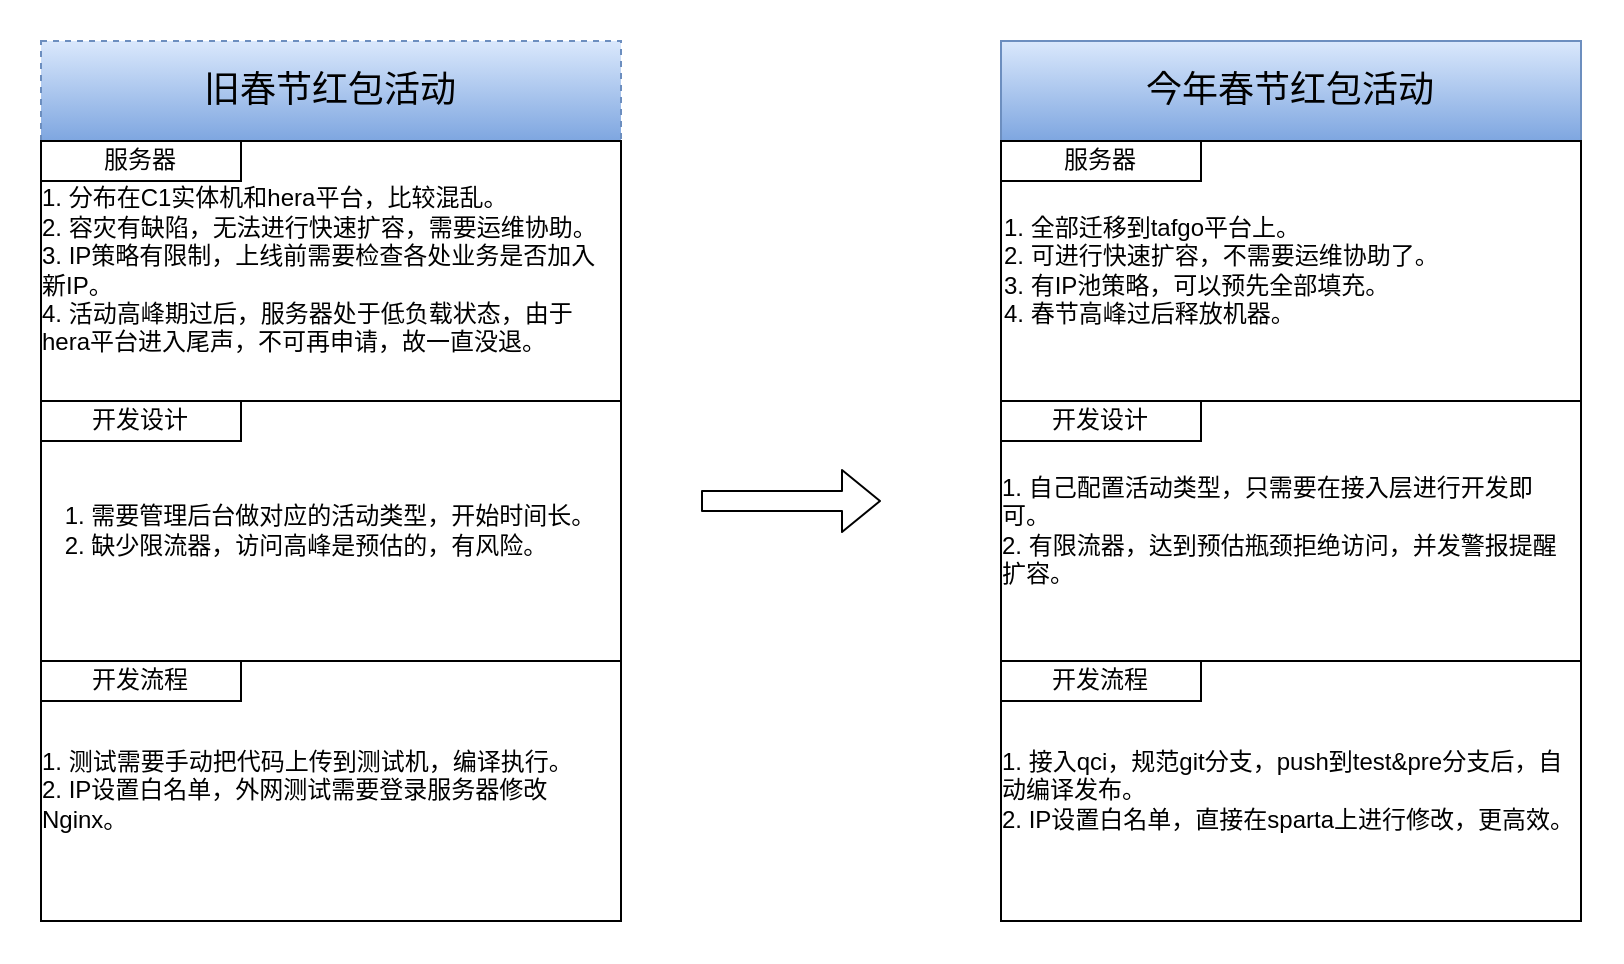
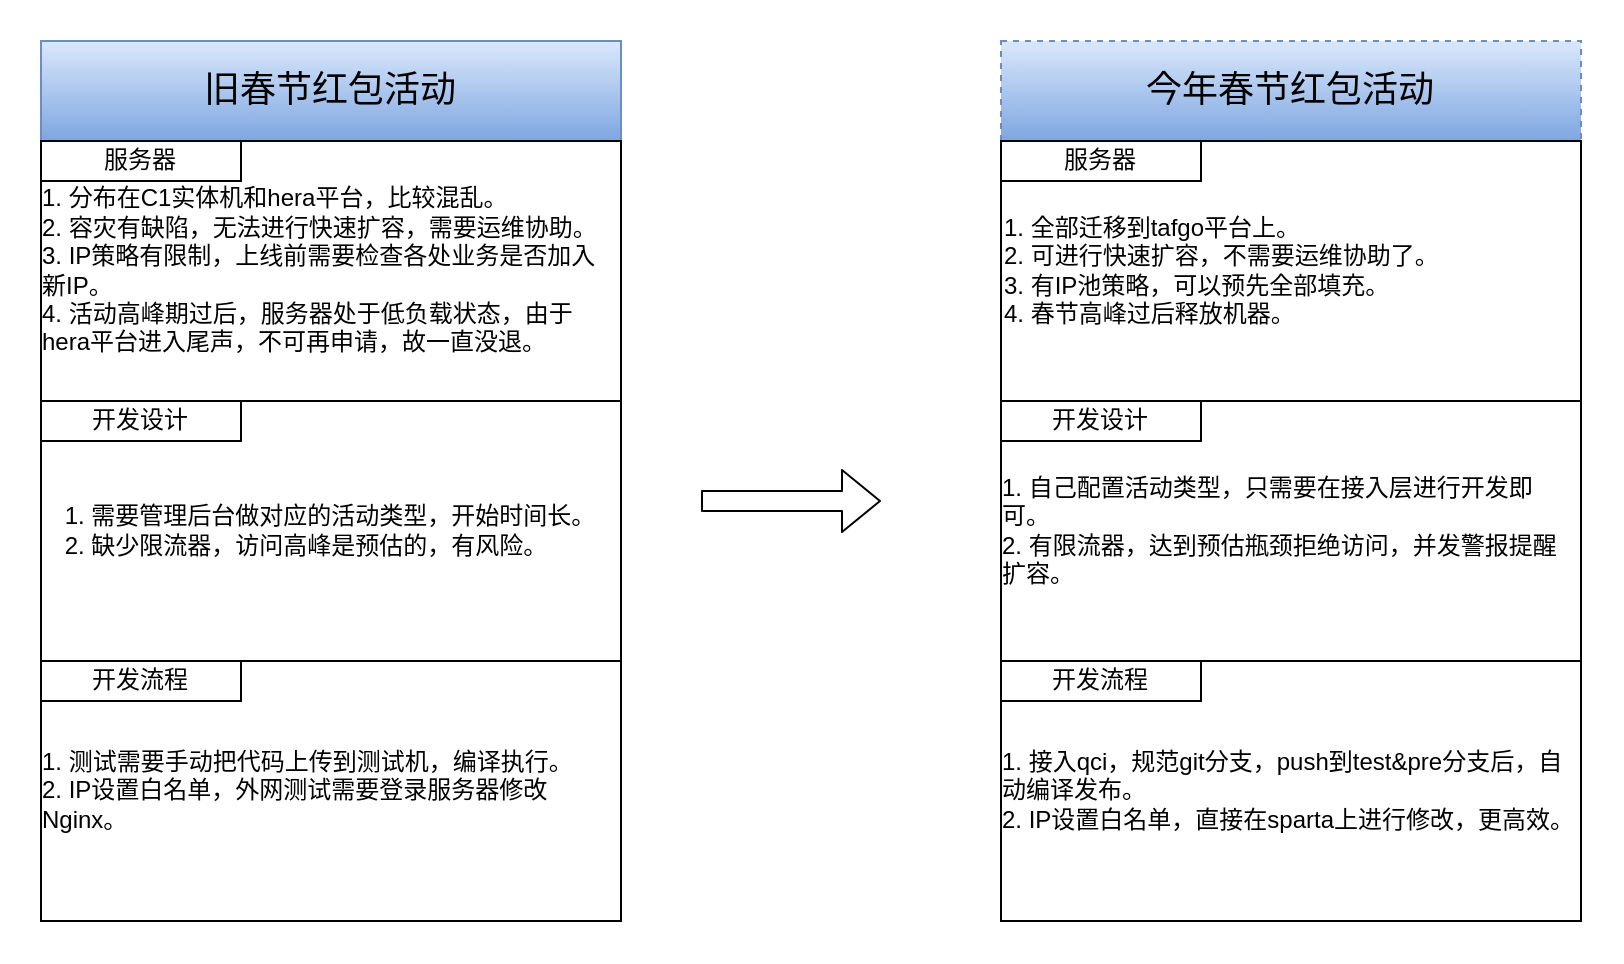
node "旧春节红包活动": style dashed -> solid
node "今年春节红包活动": style solid -> dashed
